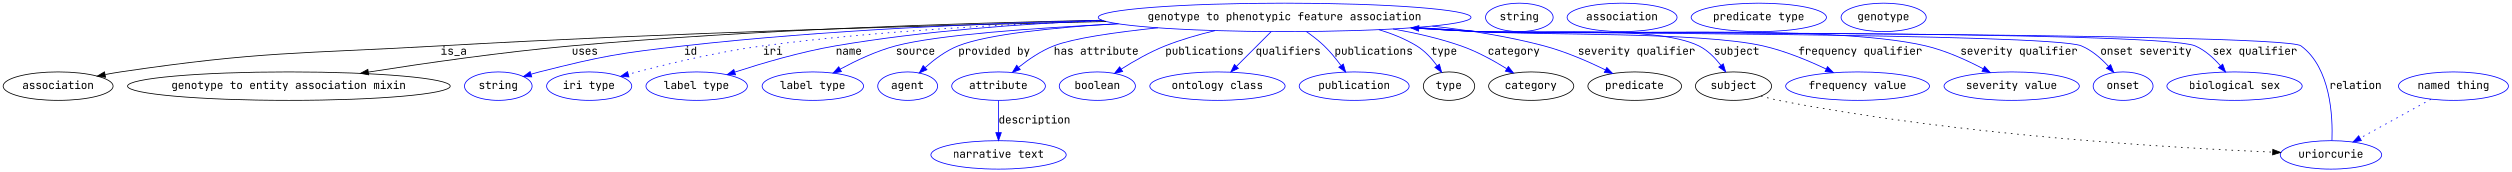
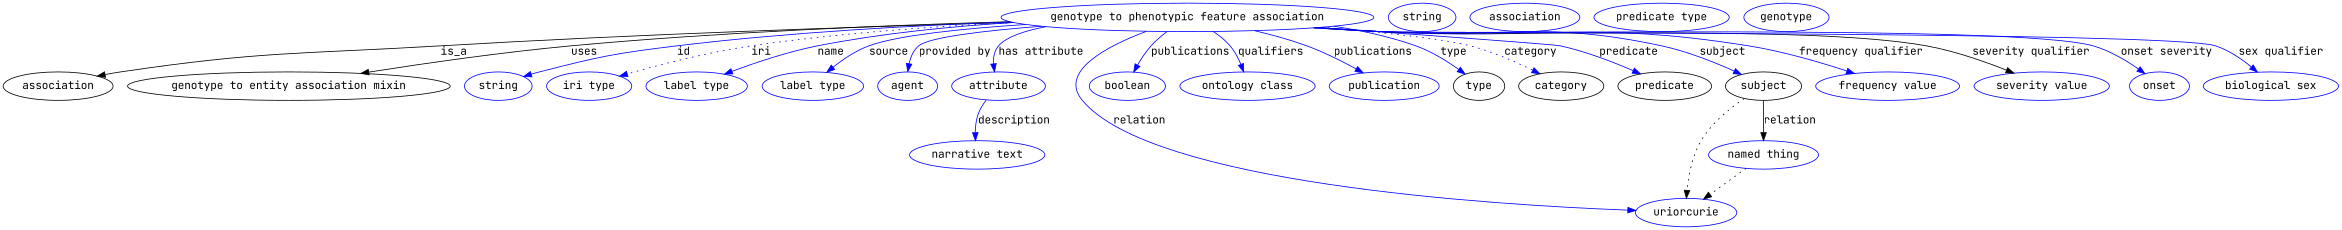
edge "genotype to phenotypic feature association" -> "severity value": color blue -> black
edge "uriorcurie" -> "genotype to phenotypic feature association": reversed
edge "genotype to phenotypic feature association" -> "category": style solid -> dotted
edge "genotype to phenotypic feature association" -> "predicate": label "severity qualifier" -> "predicate"
edge "subject" -> "named thing": added, label "relation"
edge "named thing" -> "uriorcurie": color blue -> black
